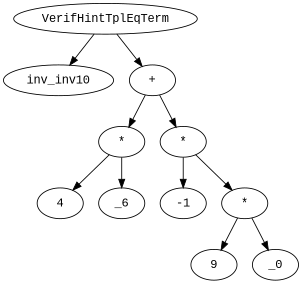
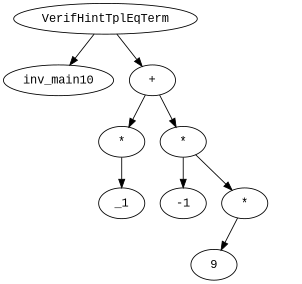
node "inv_inv10": label "inv_inv10" -> "inv_main10"
node "4": removed
node "_6": label "_6" -> "_1"
node "_0": removed
